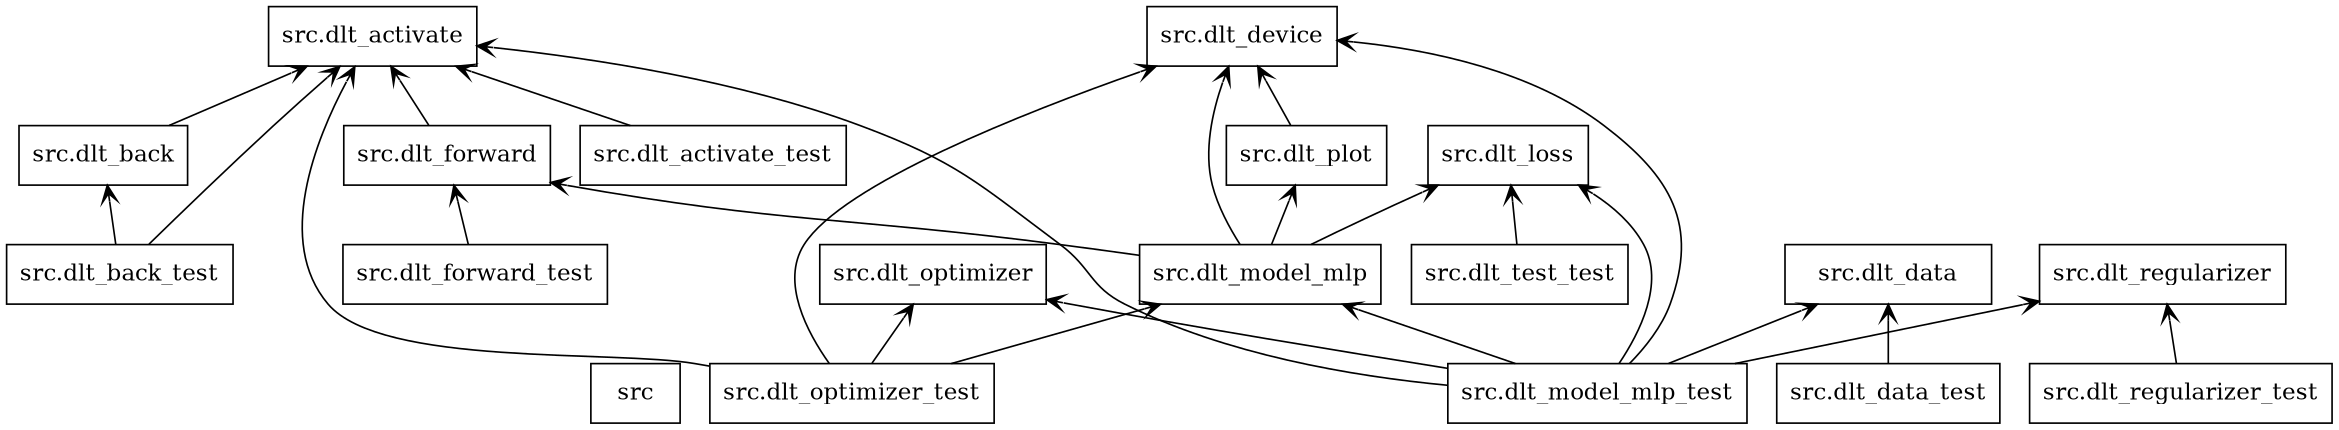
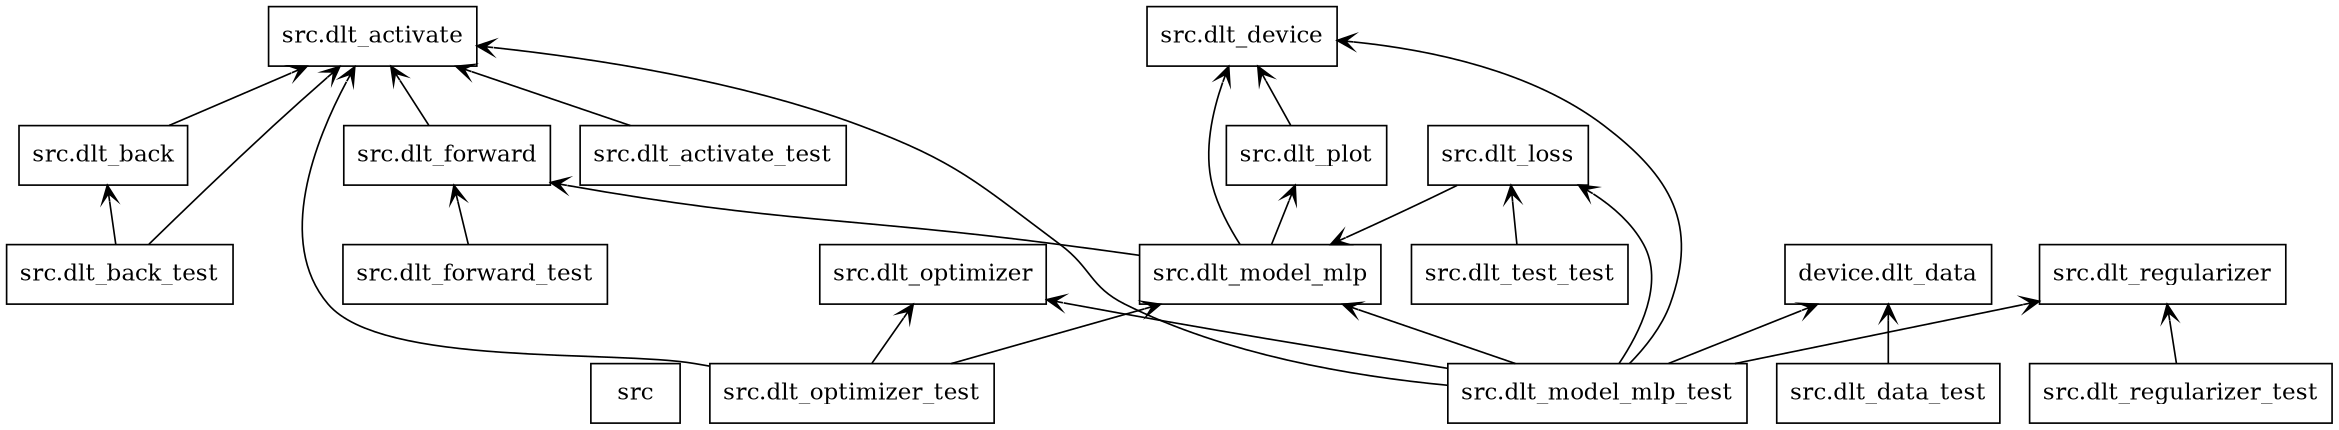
edge "src.dlt_optimizer_test" -> "src.dlt_device": removed
edge "src.dlt_model_mlp" -> "src.dlt_loss": reversed
node "src.dlt_data": label "src.dlt_data" -> "device.dlt_data"
